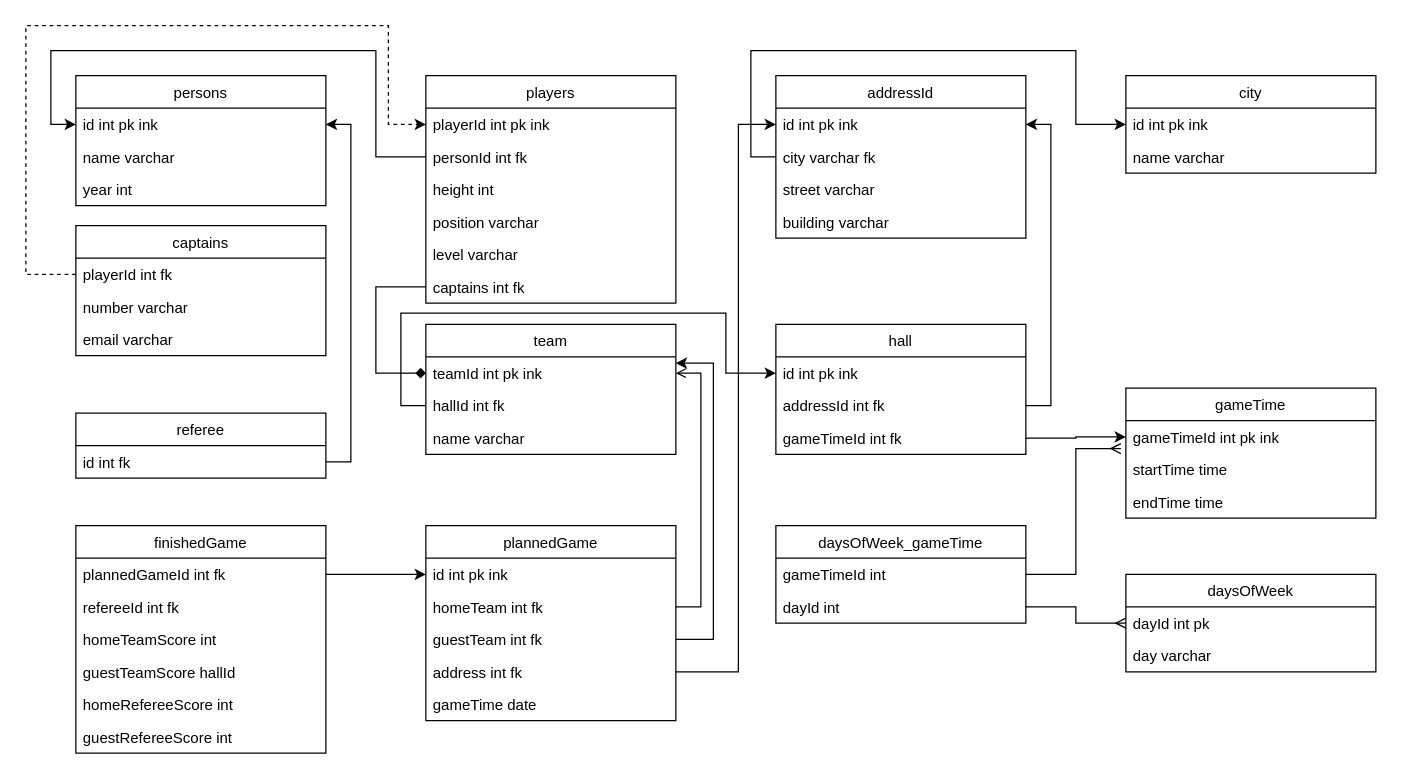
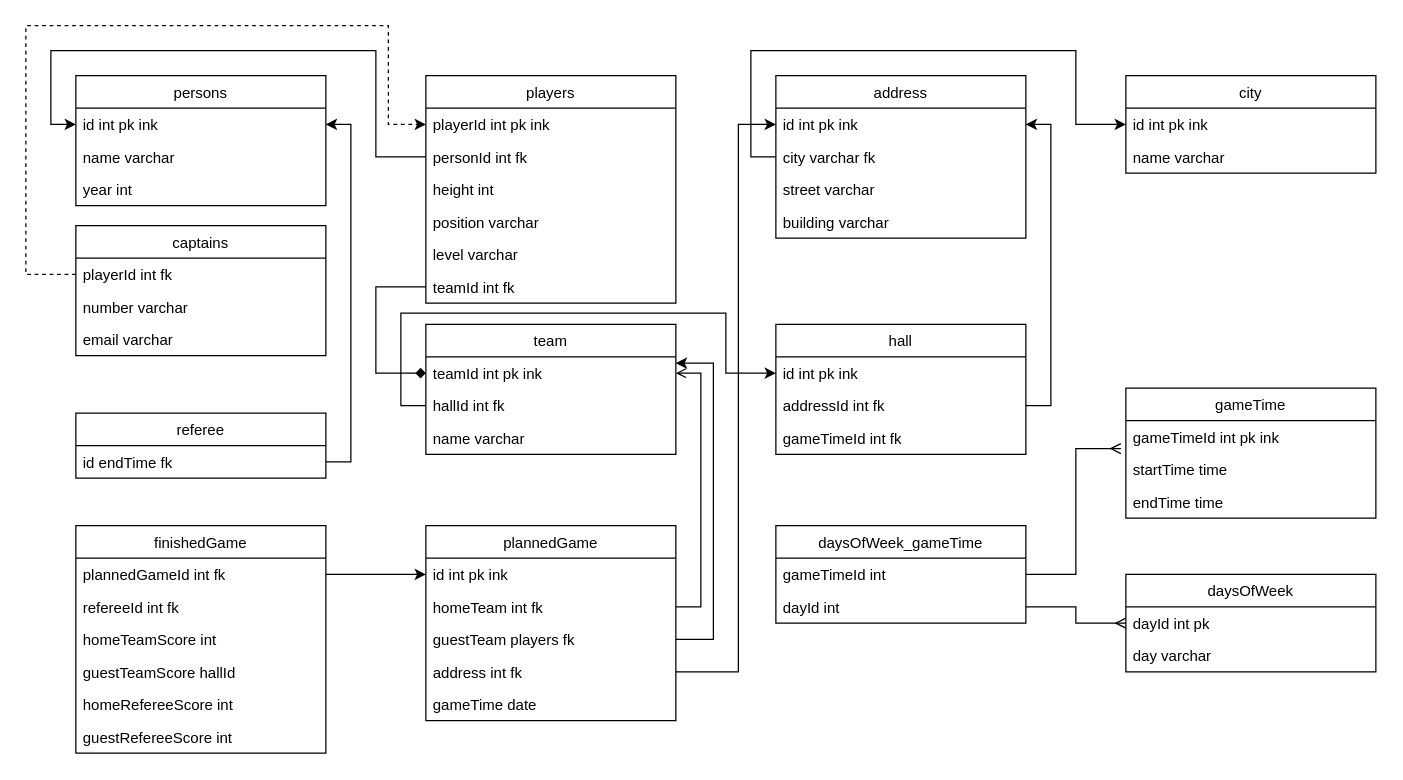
node "addressId": label "addressId" -> "address"
node "captains int fk": label "captains int fk" -> "teamId int fk"
edge "gameTimeId int fk" -> "gameTimeId int pk ink": removed
node "id int fk": label "id int fk" -> "id endTime fk"
node "guestTeam int fk": label "guestTeam int fk" -> "guestTeam players fk"
